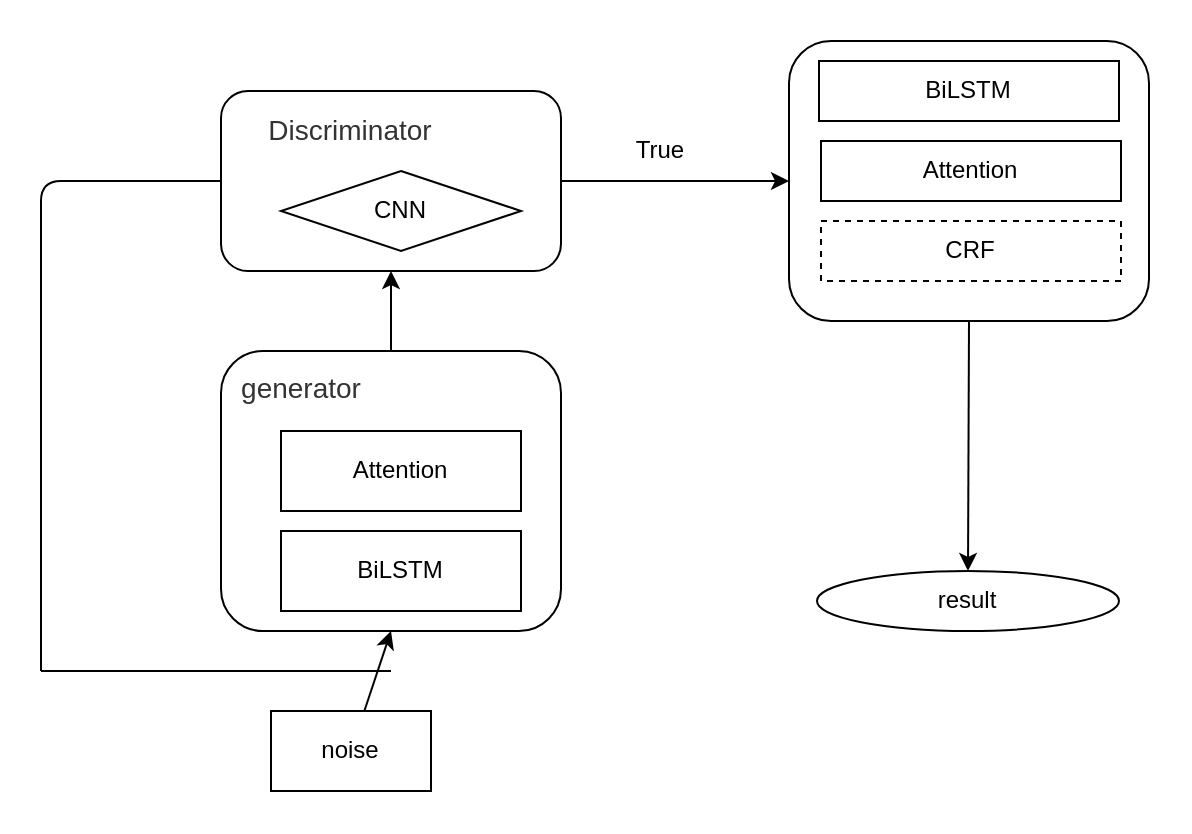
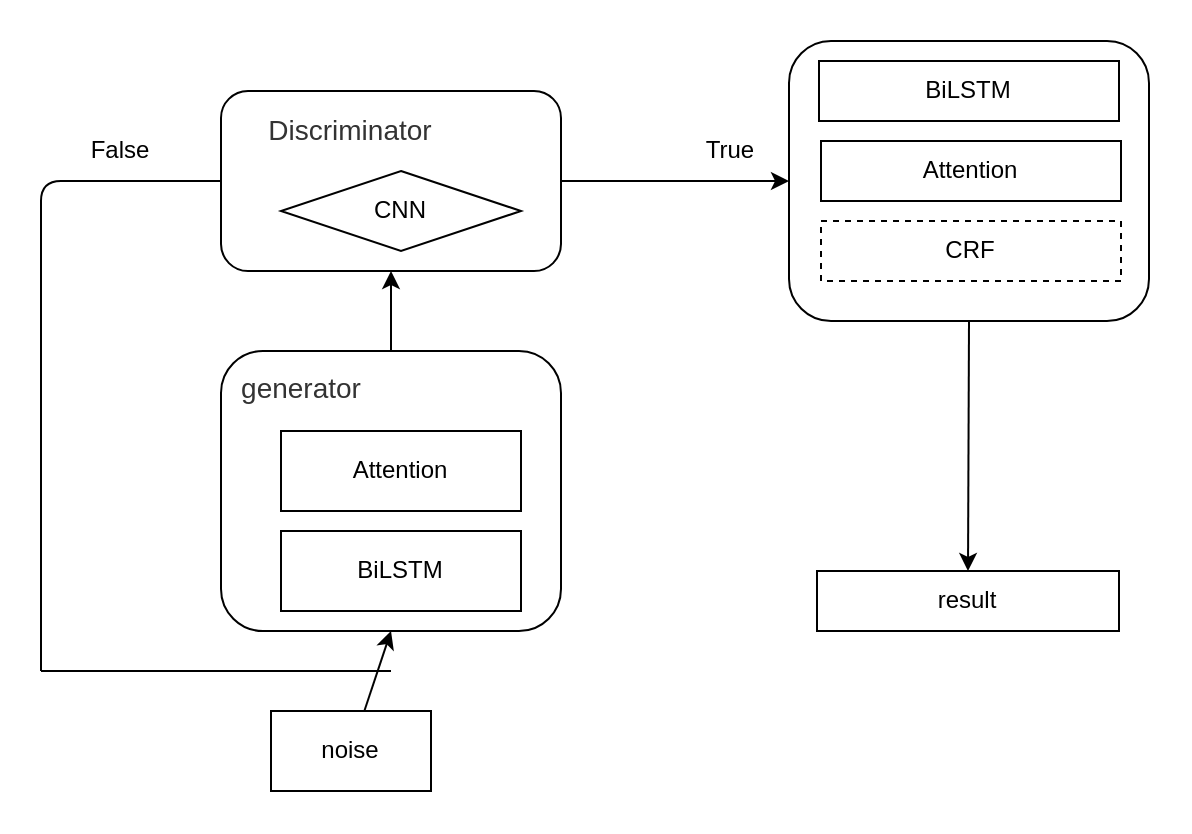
node "False": added
node "True": moved (661, 151) -> (731, 151)
node "result": shape ellipse -> rectangle
